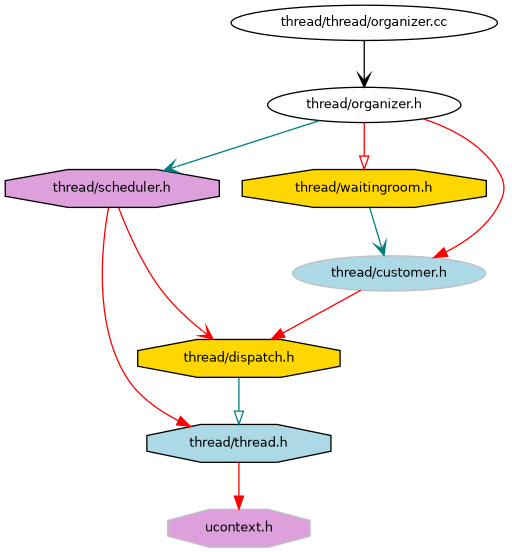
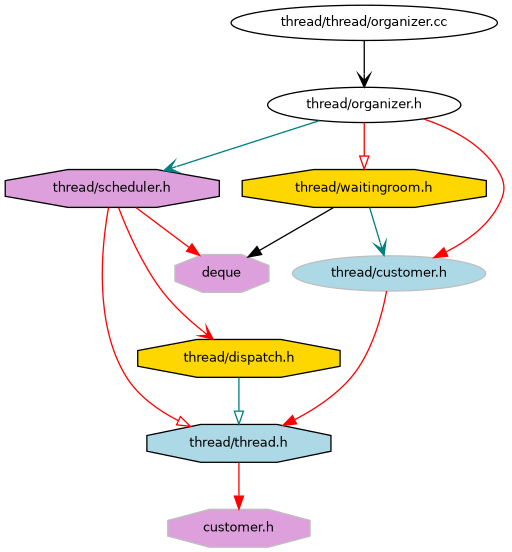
node "deque": added
edge "thread/customer.h" -> "thread/dispatch.h": now "thread/customer.h" -> "thread/thread.h"
edge "thread/scheduler.h" -> "thread/thread.h": arrowhead normal -> onormal
node "ucontext.h": label "ucontext.h" -> "customer.h"
